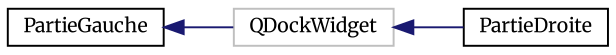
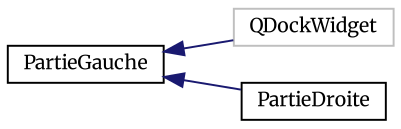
edge "PartieDroite" -> "QDockWidget": now "PartieDroite" -> "PartieGauche"
